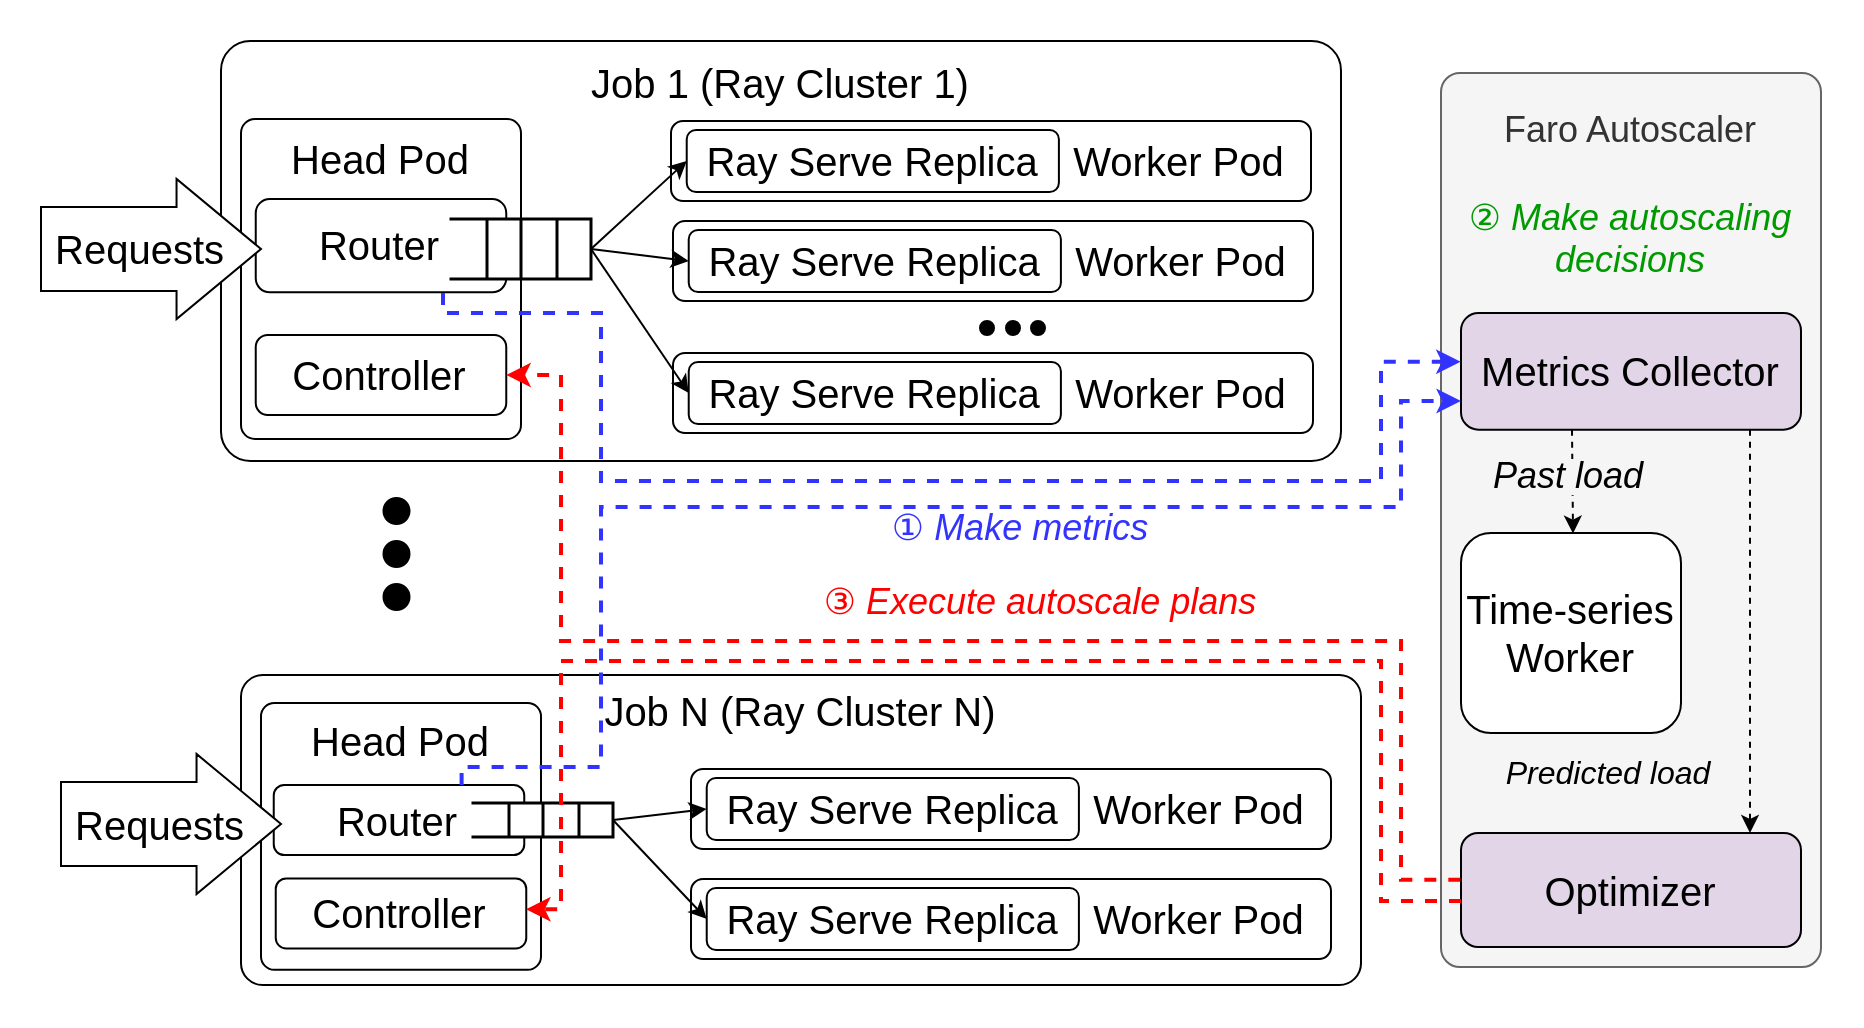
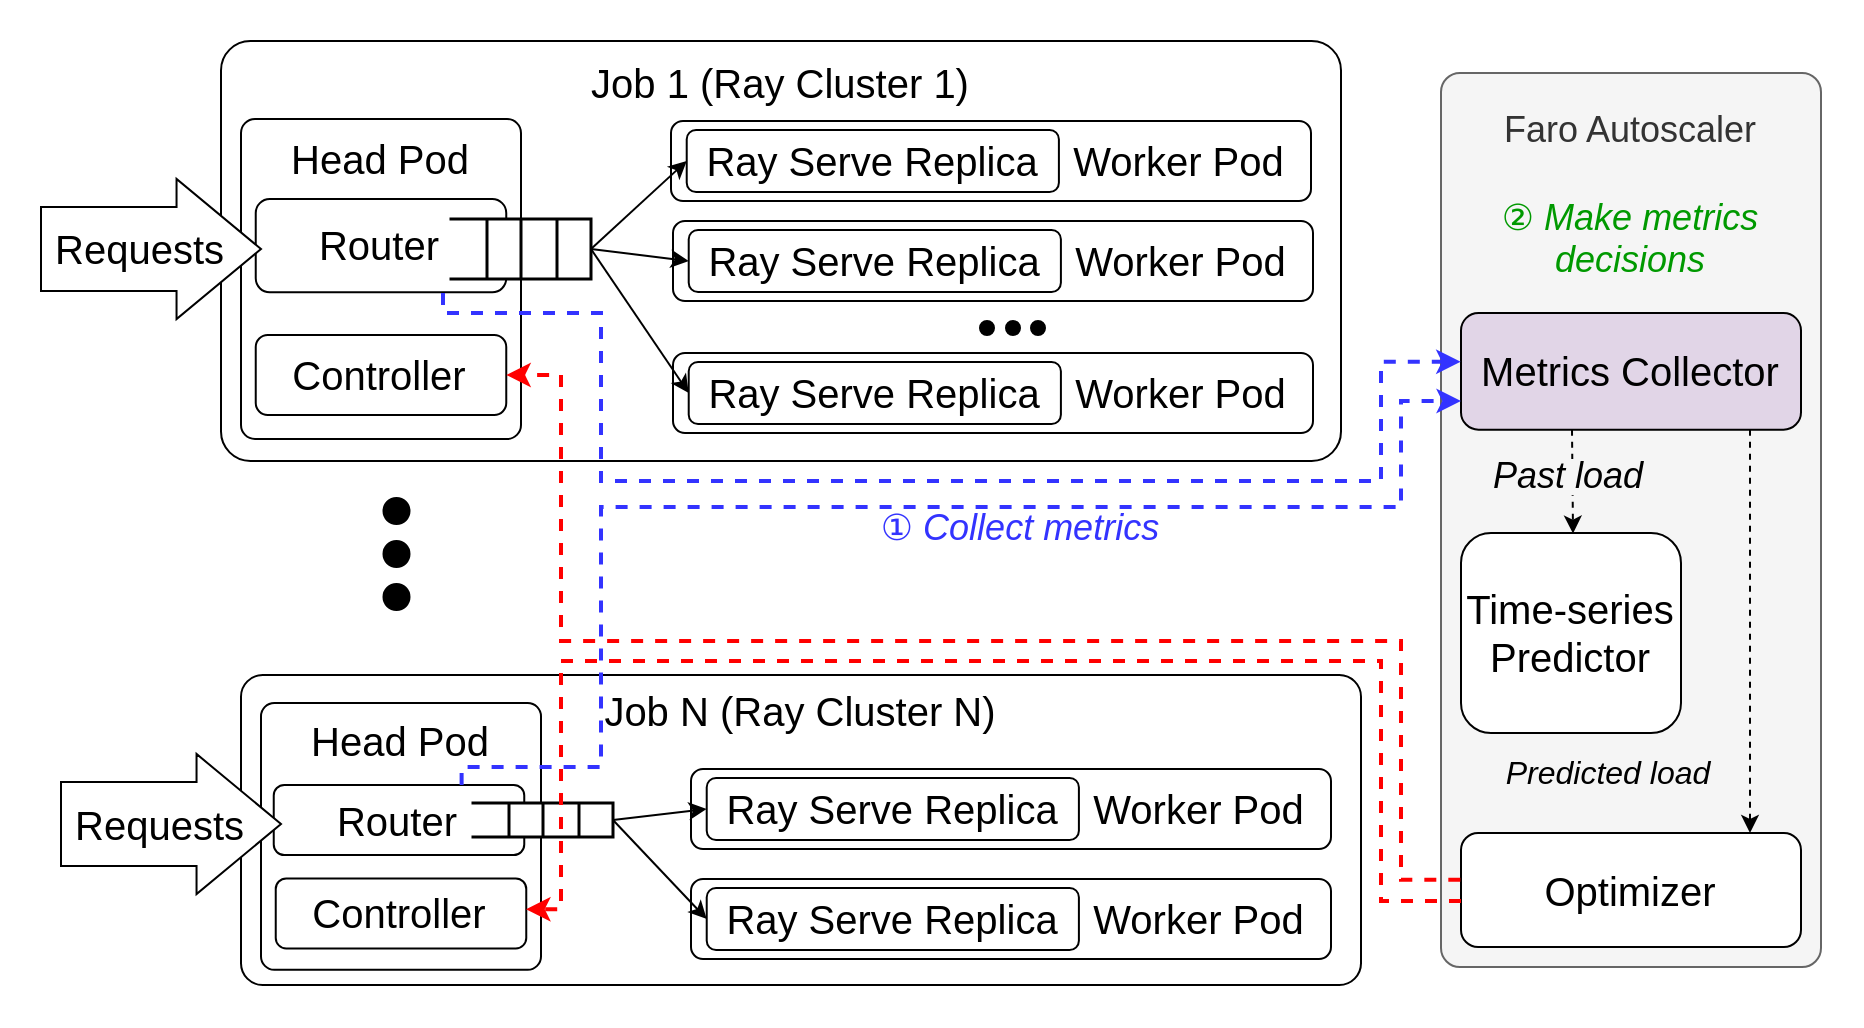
node "Faro Autoscaler ② Make autoscaling decisions": label "Faro Autoscaler ② Make autoscaling decisions" -> "Faro Autoscaler ② Make metrics decisions"
node "① Make metrics": label "① Make metrics" -> "① Collect metrics"
node "③ Execute autoscale plans": removed
node "Time-series Worker": label "Time-series Worker" -> "Time-series Predictor"
node "Optimizer": fillcolor #e1d5e7 -> #ffffff
